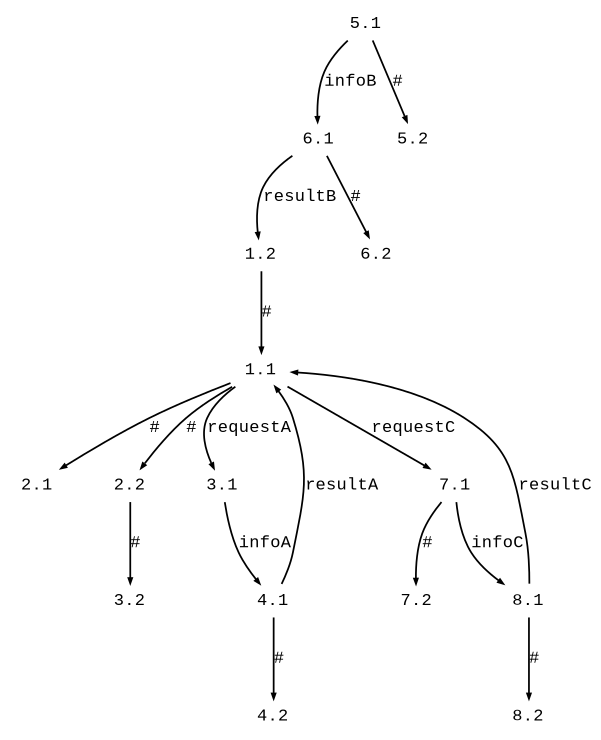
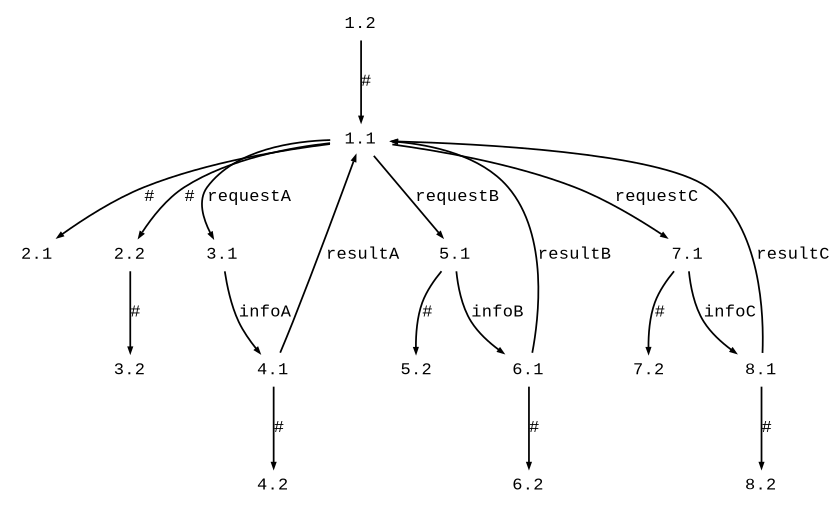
edge "6.1" -> "1.2": now "6.1" -> "1.1"
edge "1.1" -> "5.1": added, label "requestB"
